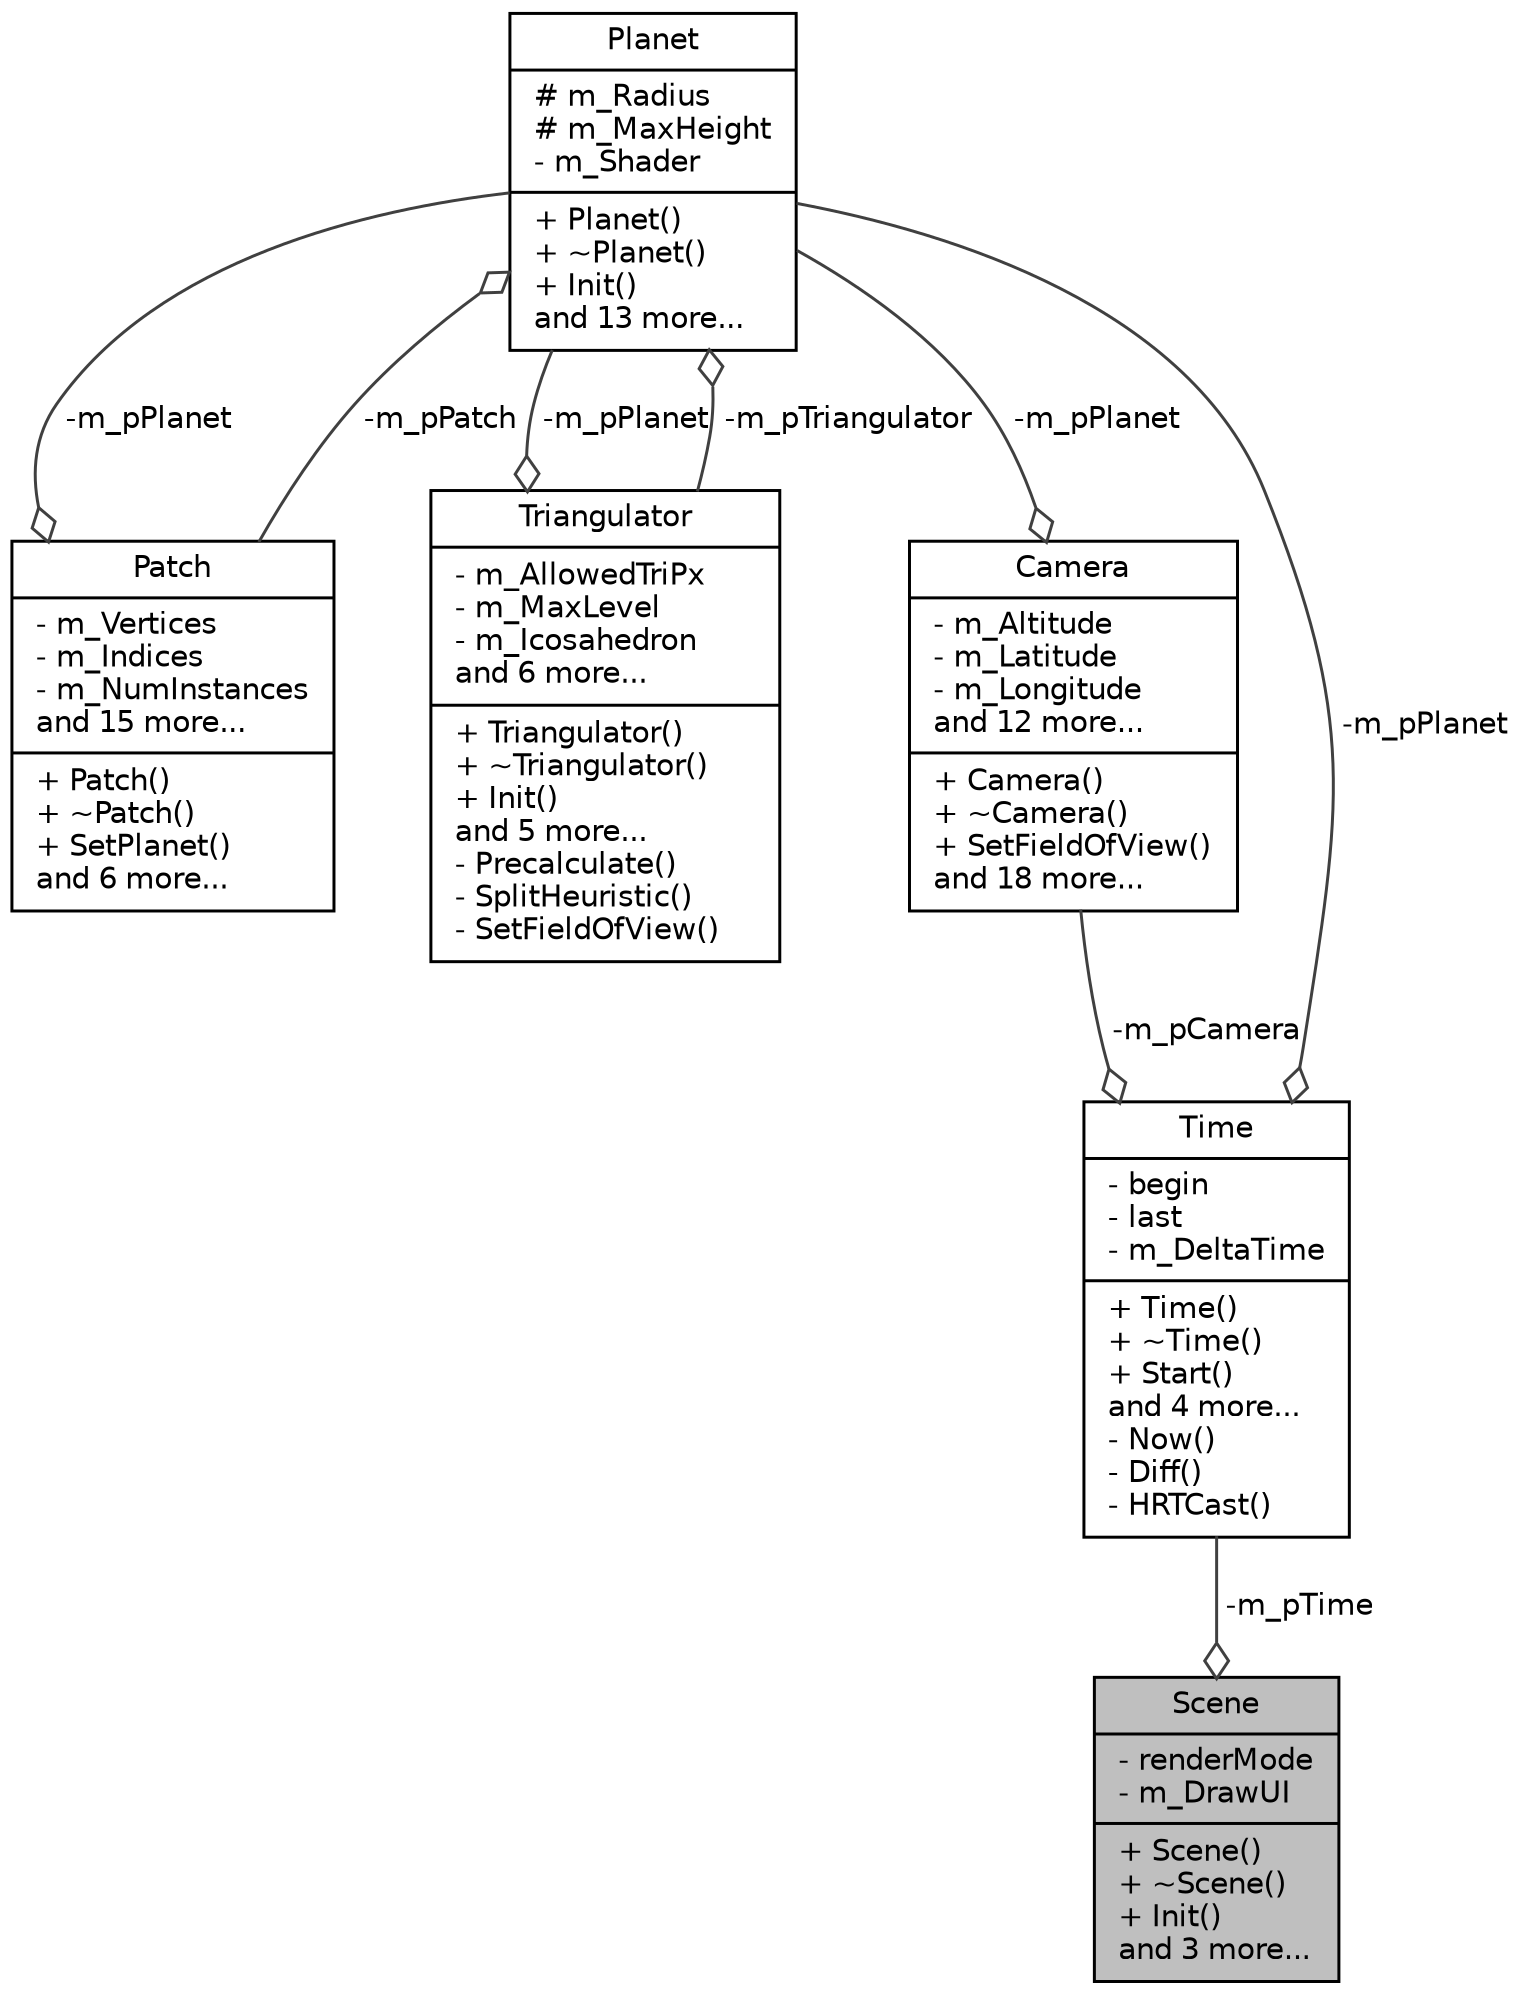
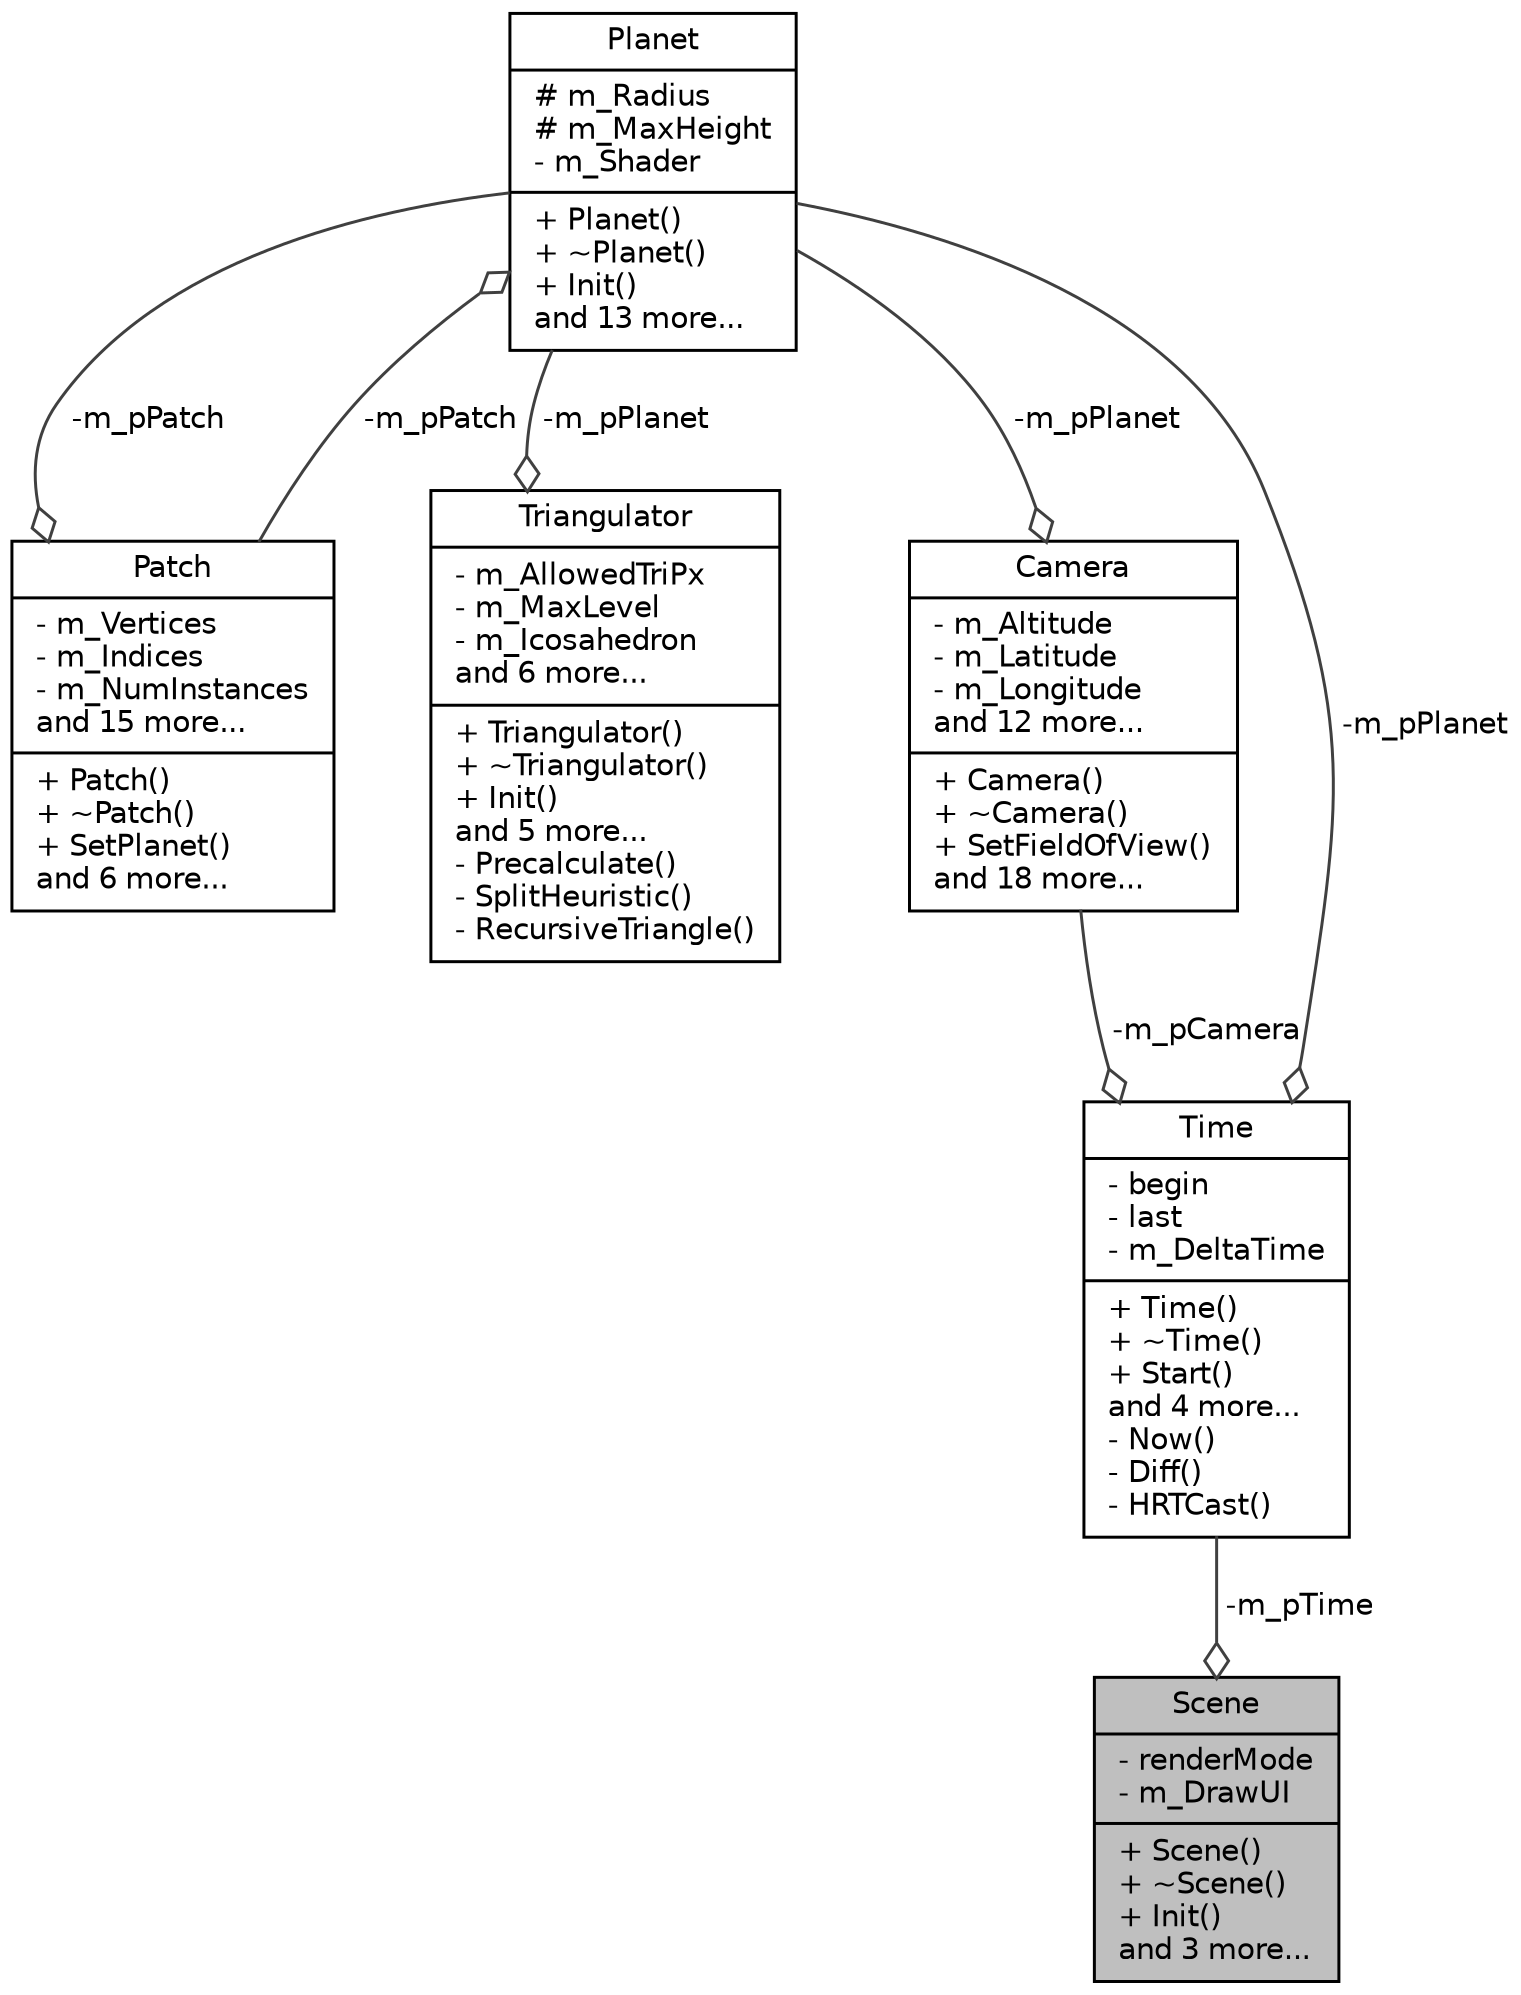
edge "Planet" -> "Patch": label " -m_pPlanet" -> " -m_pPatch"
edge "Triangulator" -> "Planet": removed, label "-m_pTriangulator"
node "Triangulator": text "- SetFieldOfView()" -> "- RecursiveTriangle()"
